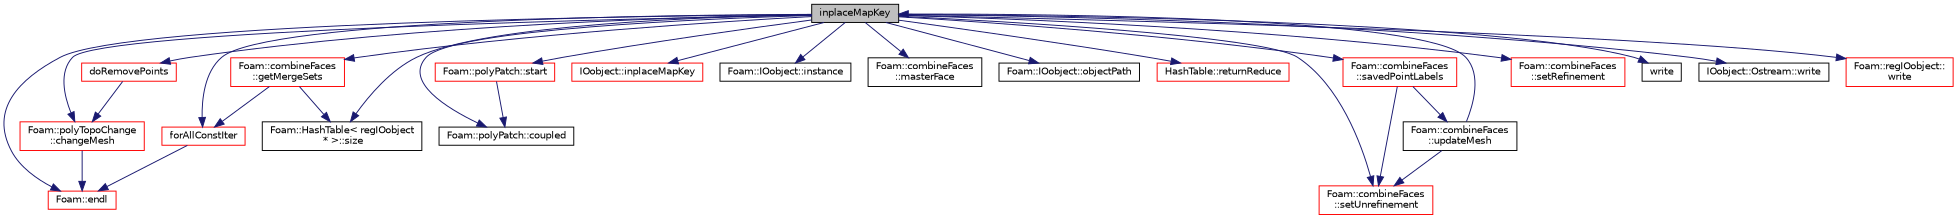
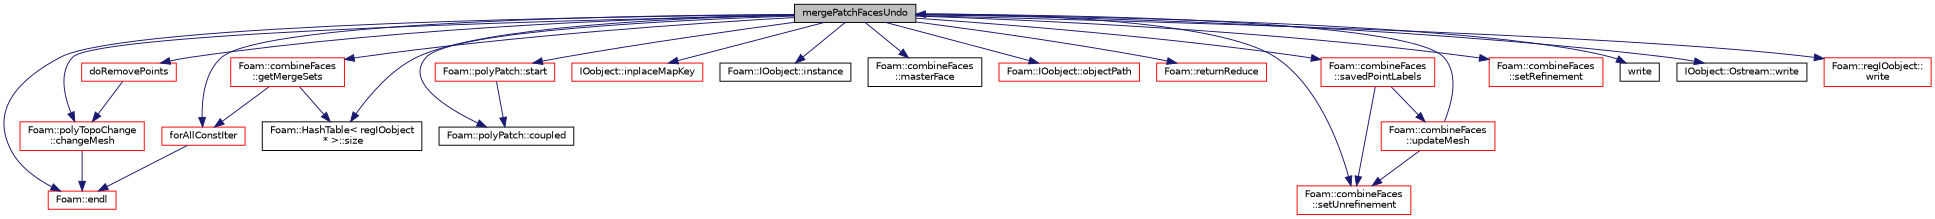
node "inplaceMapKey": label "inplaceMapKey" -> "mergePatchFacesUndo"
node "Foam::IOobject::objectPath": color black -> red
node "HashTable::returnReduce": label "HashTable::returnReduce" -> "Foam::returnReduce"
node "Foam::combineFaces ::updateMesh": color black -> red
